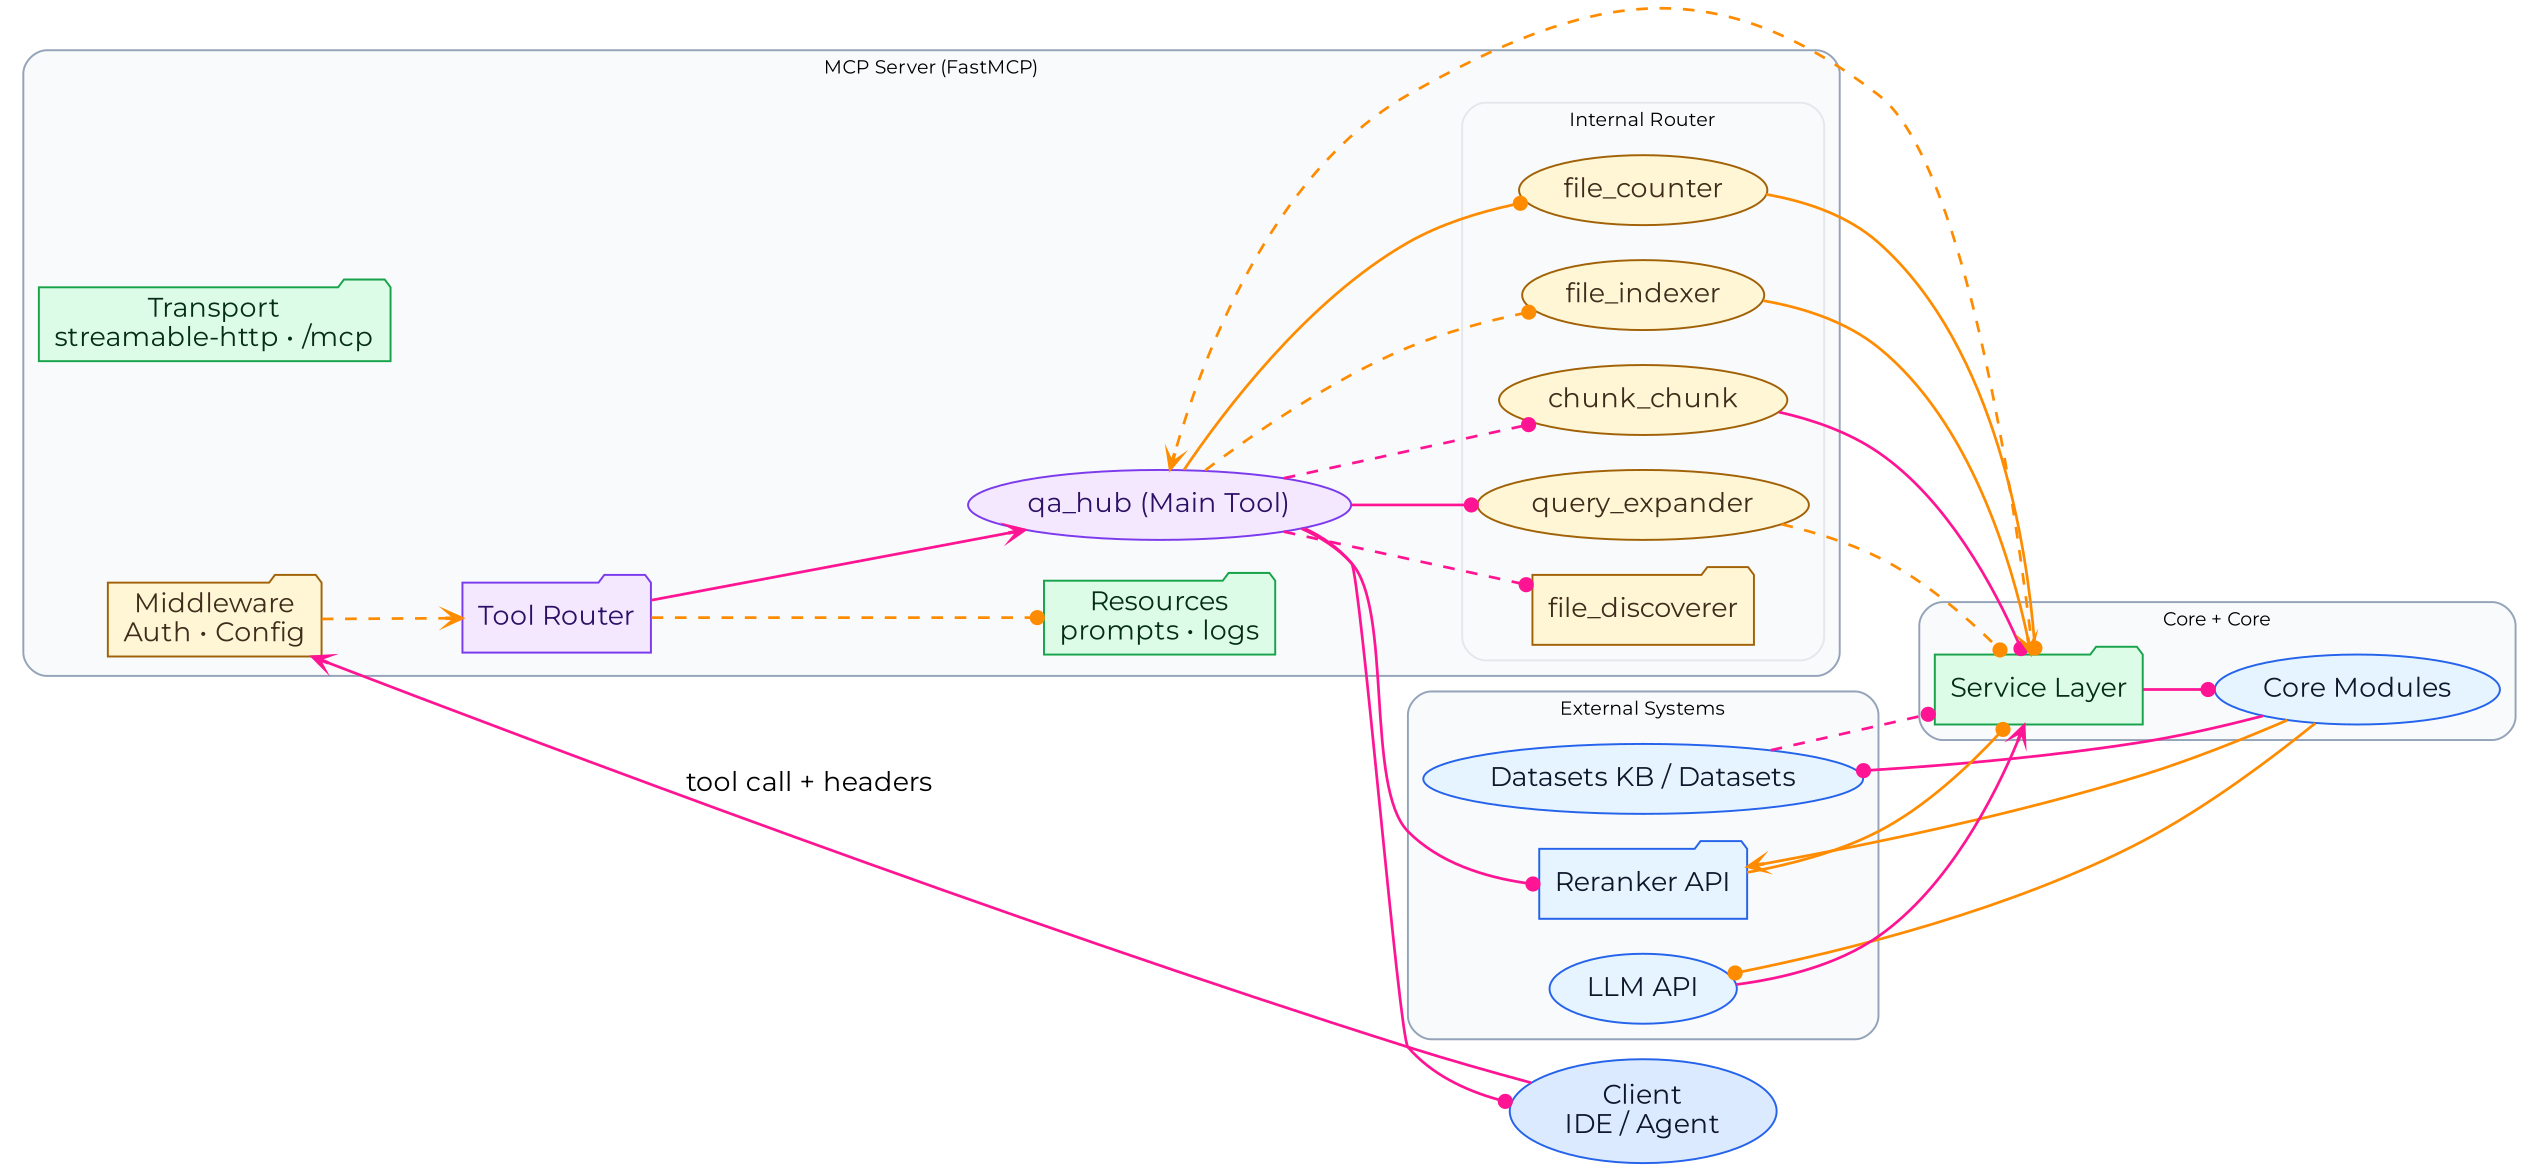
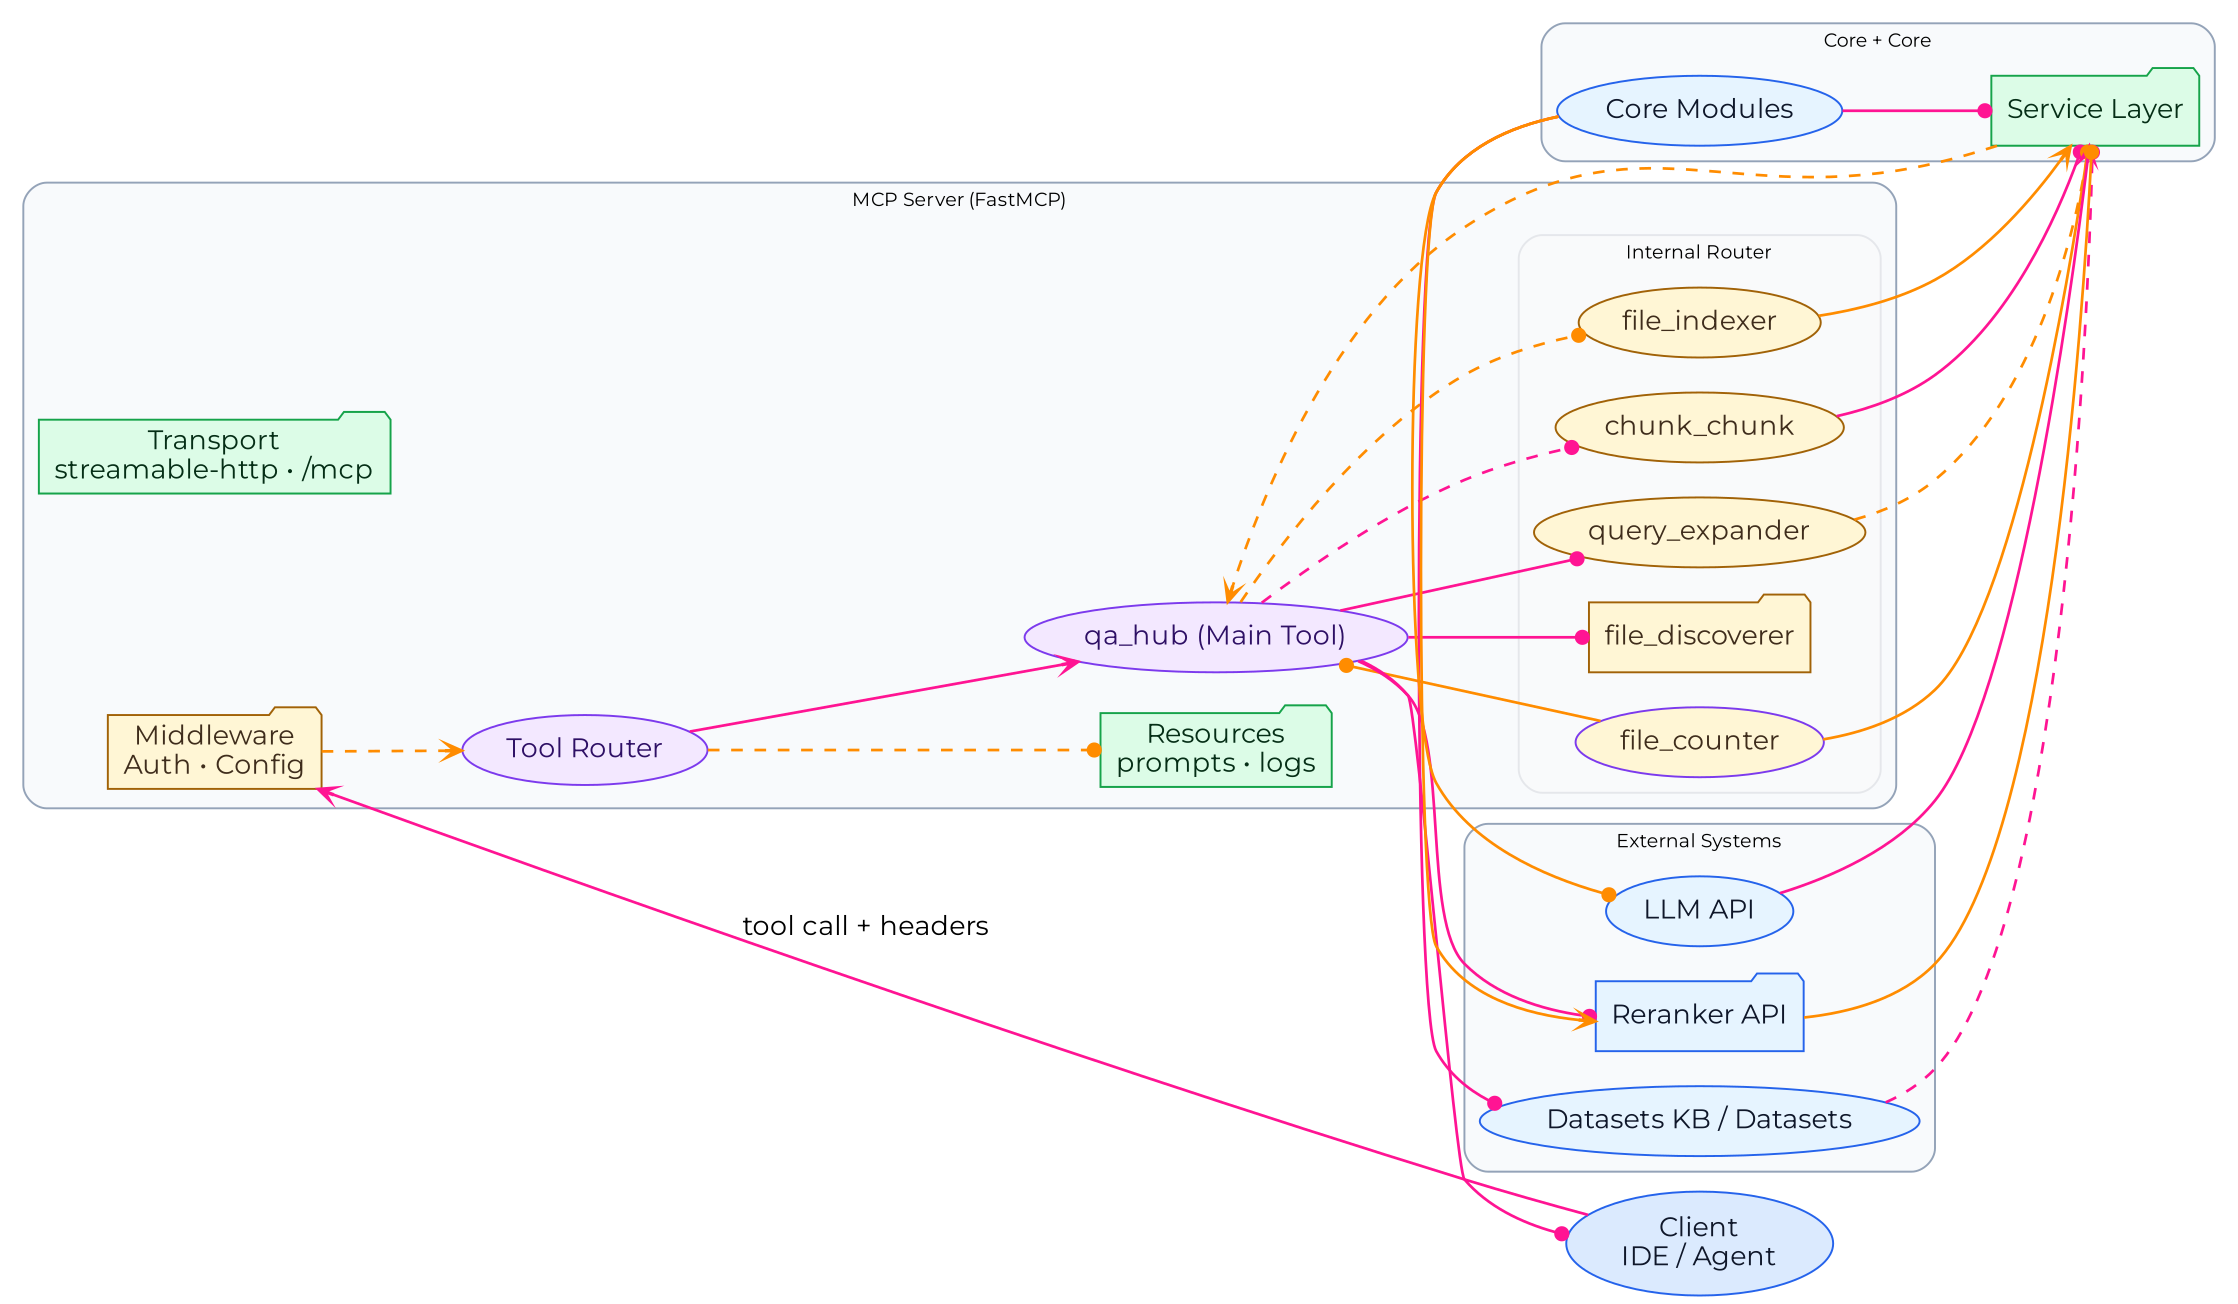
node "file_counter": color #a16207 -> #7c3aed
edge "qa_hub (Main Tool)" -> "file_counter": reversed
edge "qa_hub (Main Tool)" -> "file_discoverer": style dashed -> bold
node "Tool Router": shape folder -> ellipse
edge "Service Layer" -> "Core Modules": reversed
